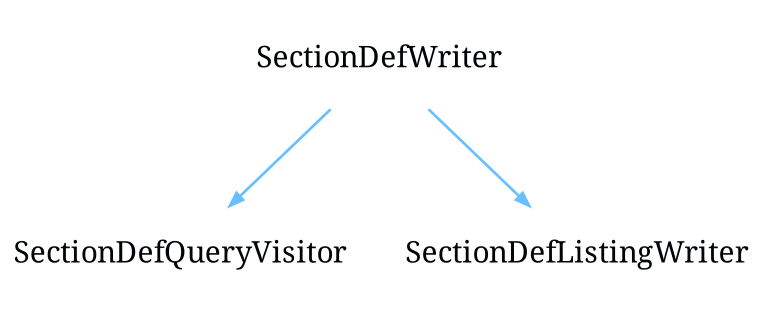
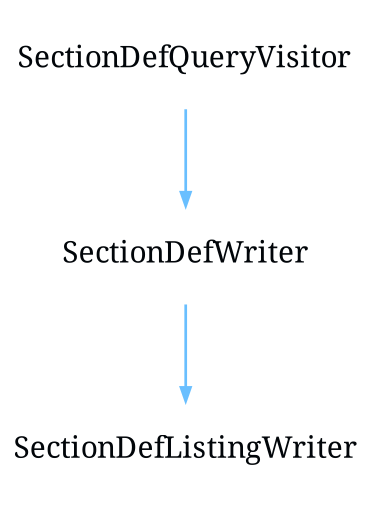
edge "SectionDefWriter" -> "SectionDefQueryVisitor": reversed
